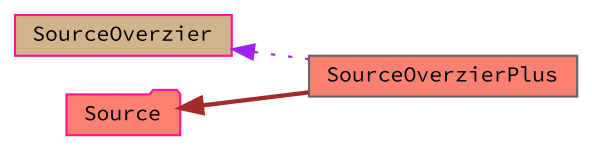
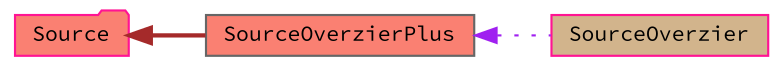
edge "SourceOverzierPlus" -> "SourceOverzier": reversed
